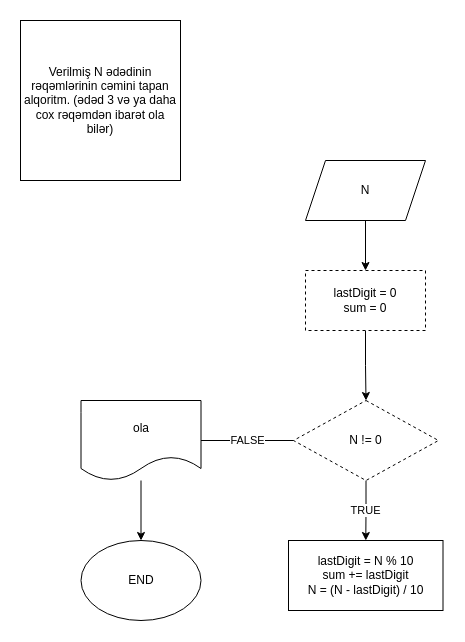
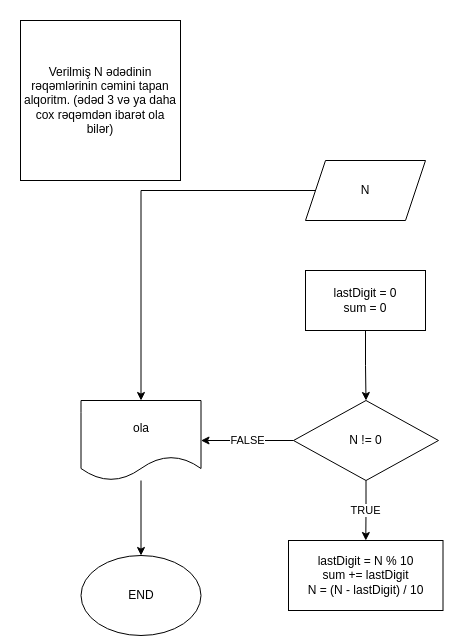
edge "N" -> "lastDigit = 0 sum = 0": now "N" -> "ola"
node "lastDigit = 0 sum = 0": style dashed -> solid
edge "ola" -- "N != 0": arrowhead none -> classic
node "N != 0": style dashed -> solid
node "END": moved (141, 581) -> (141, 596)
